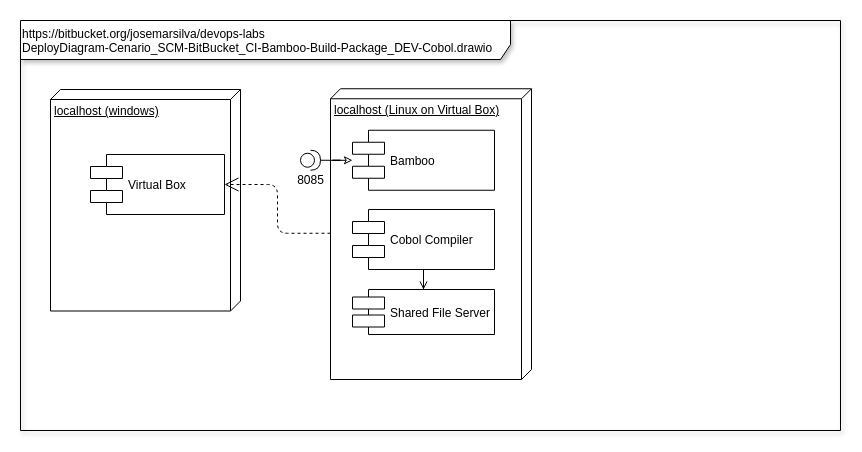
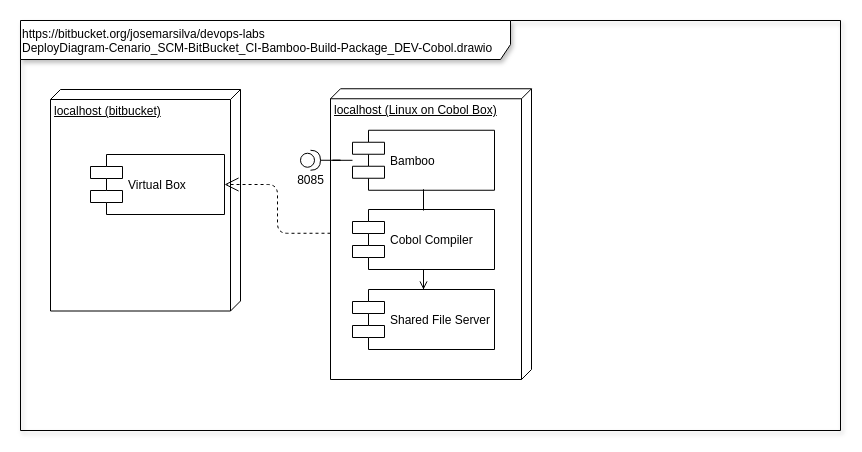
node "localhost (Linux on Virtual Box)": label "localhost (Linux on Virtual Box)" -> "localhost (Linux on Cobol Box)"
node "localhost (windows)": label "localhost (windows)" -> "localhost (bitbucket)"
edge "8085" -> "Bamboo": arrowhead classic -> none
edge "Bamboo" -- "Cobol Compiler": added
node "Shared File Server": size 142x45 -> 142x60
